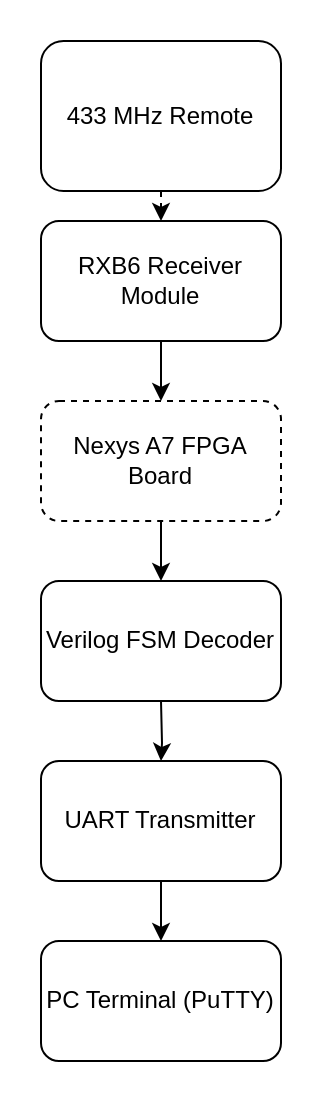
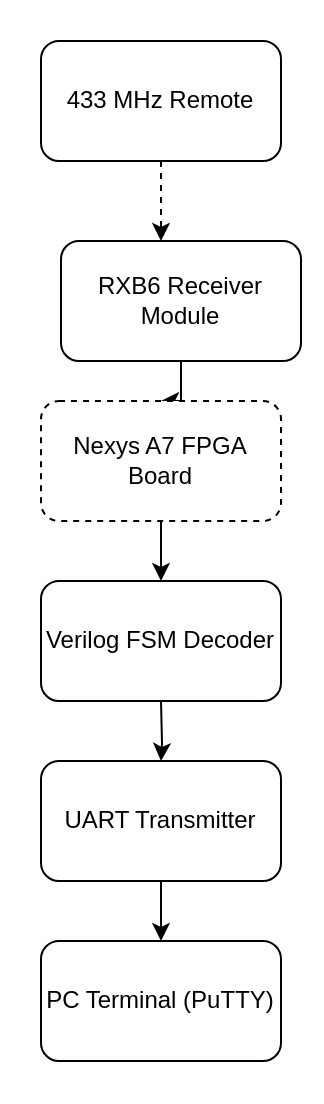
node "433 MHz Remote": size 240x150 -> 240x120
node "RXB6 Receiver Module": moved (161, 281) -> (181, 301)
